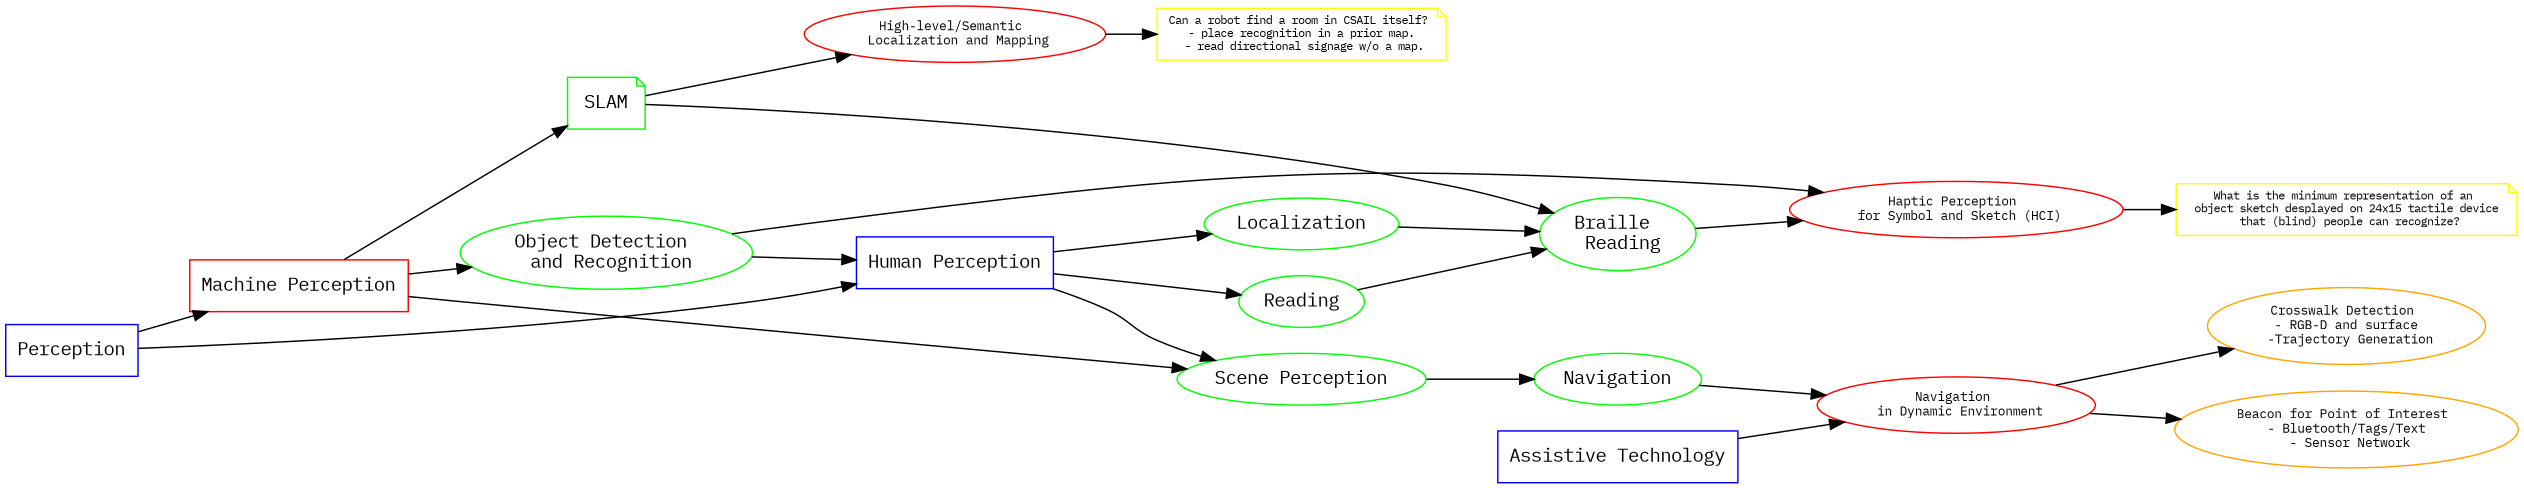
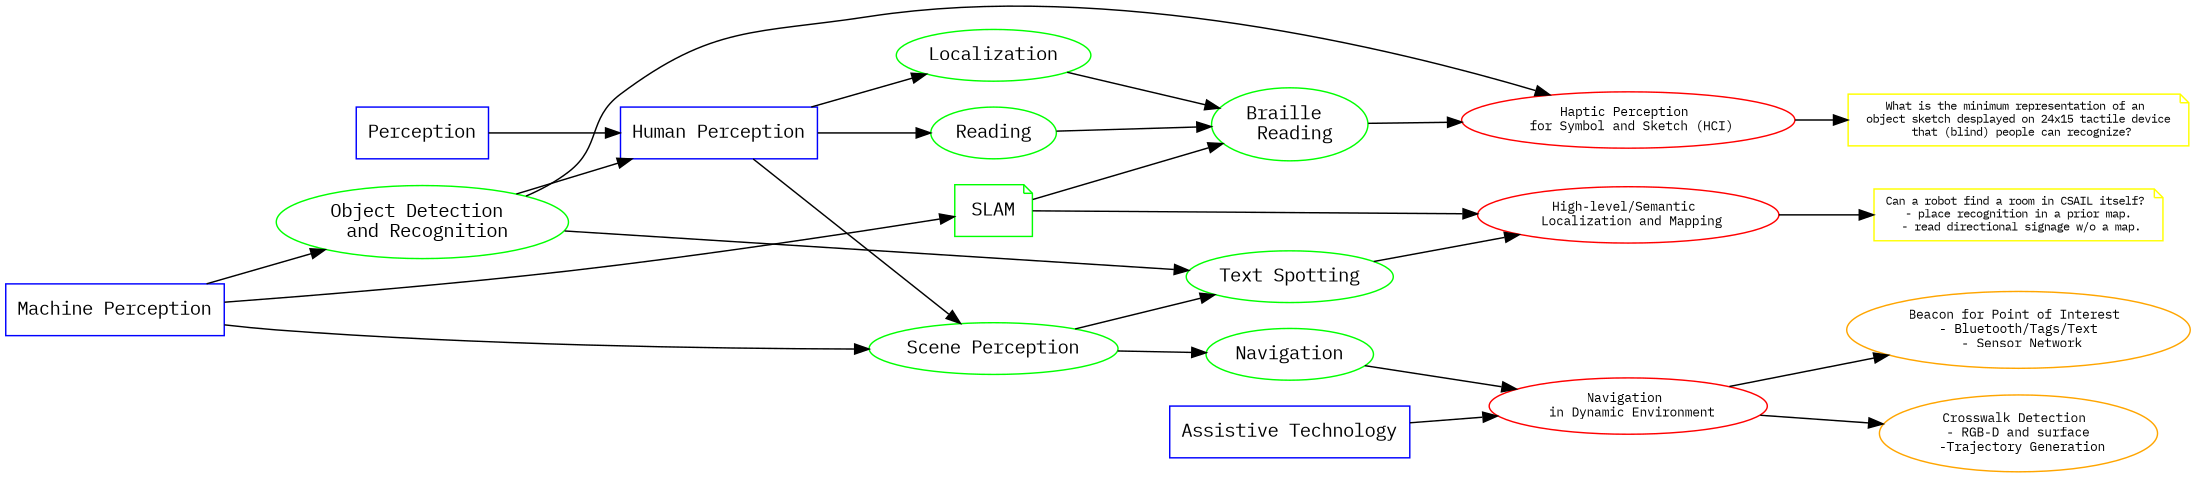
node "Text Spotting": added
node "Machine Perception": color red -> blue
edge "Perception" -> "Machine Perception": removed
